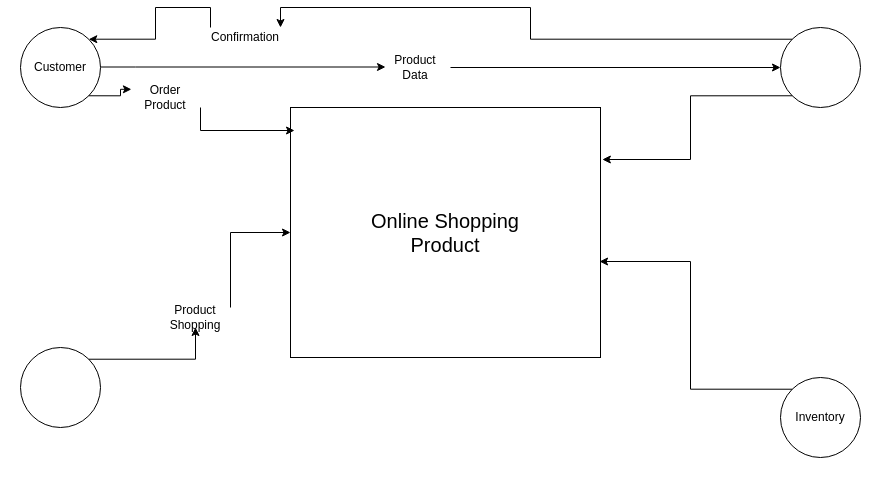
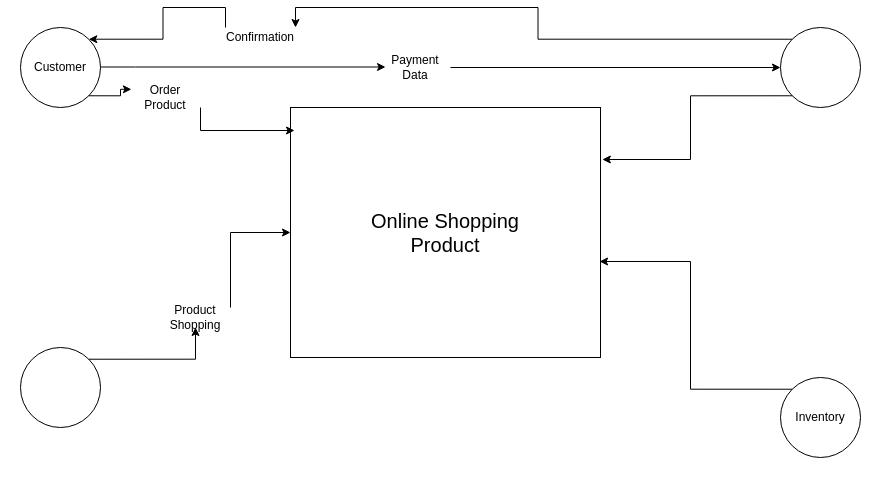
node "Confirmation": moved (246, 38) -> (261, 38)
node "Product Data": label "Product Data" -> "Payment Data"
